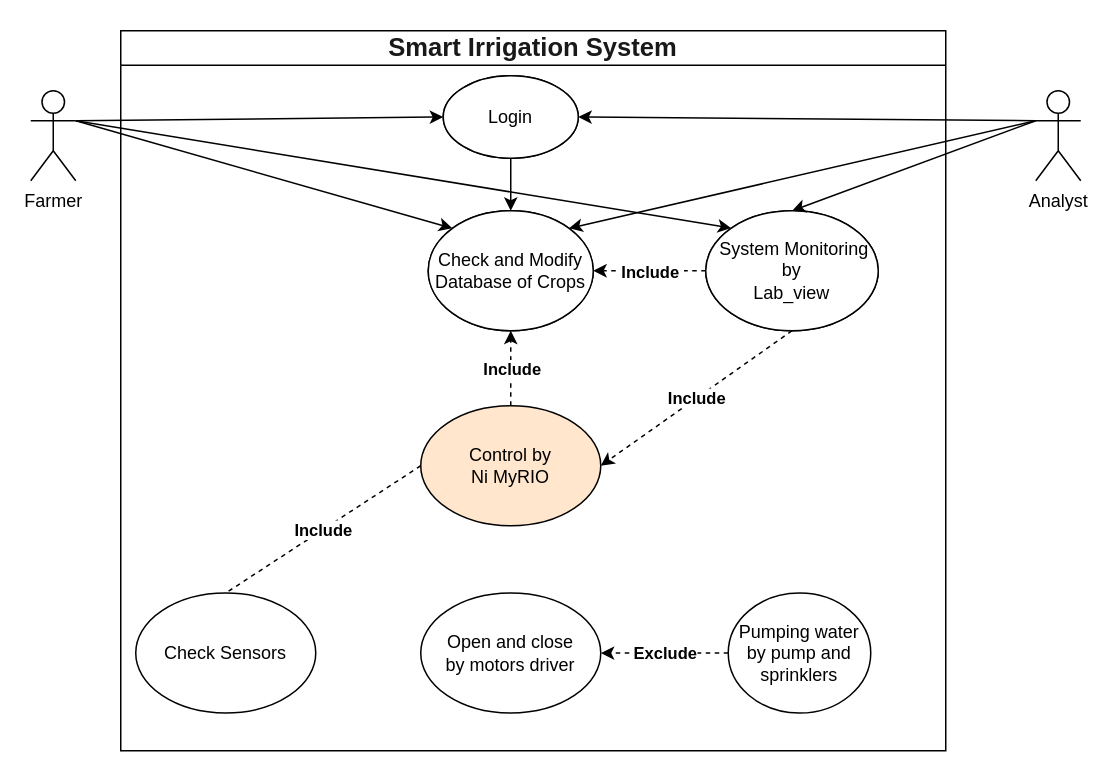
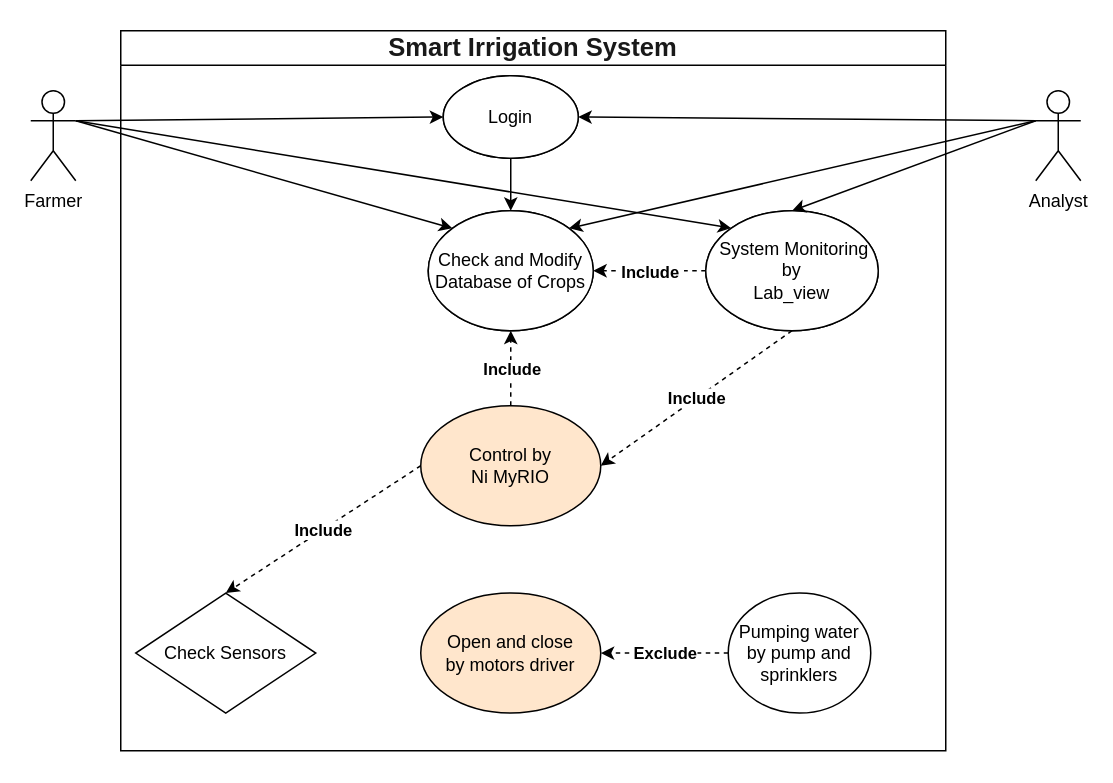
edge "Control by Ni MyRIO" -- "Check Sensors": arrowhead none -> classic
node "Check Sensors": shape ellipse -> diamond
node "Open and close by motors driver": fillcolor #ffffff -> #ffe6cc
